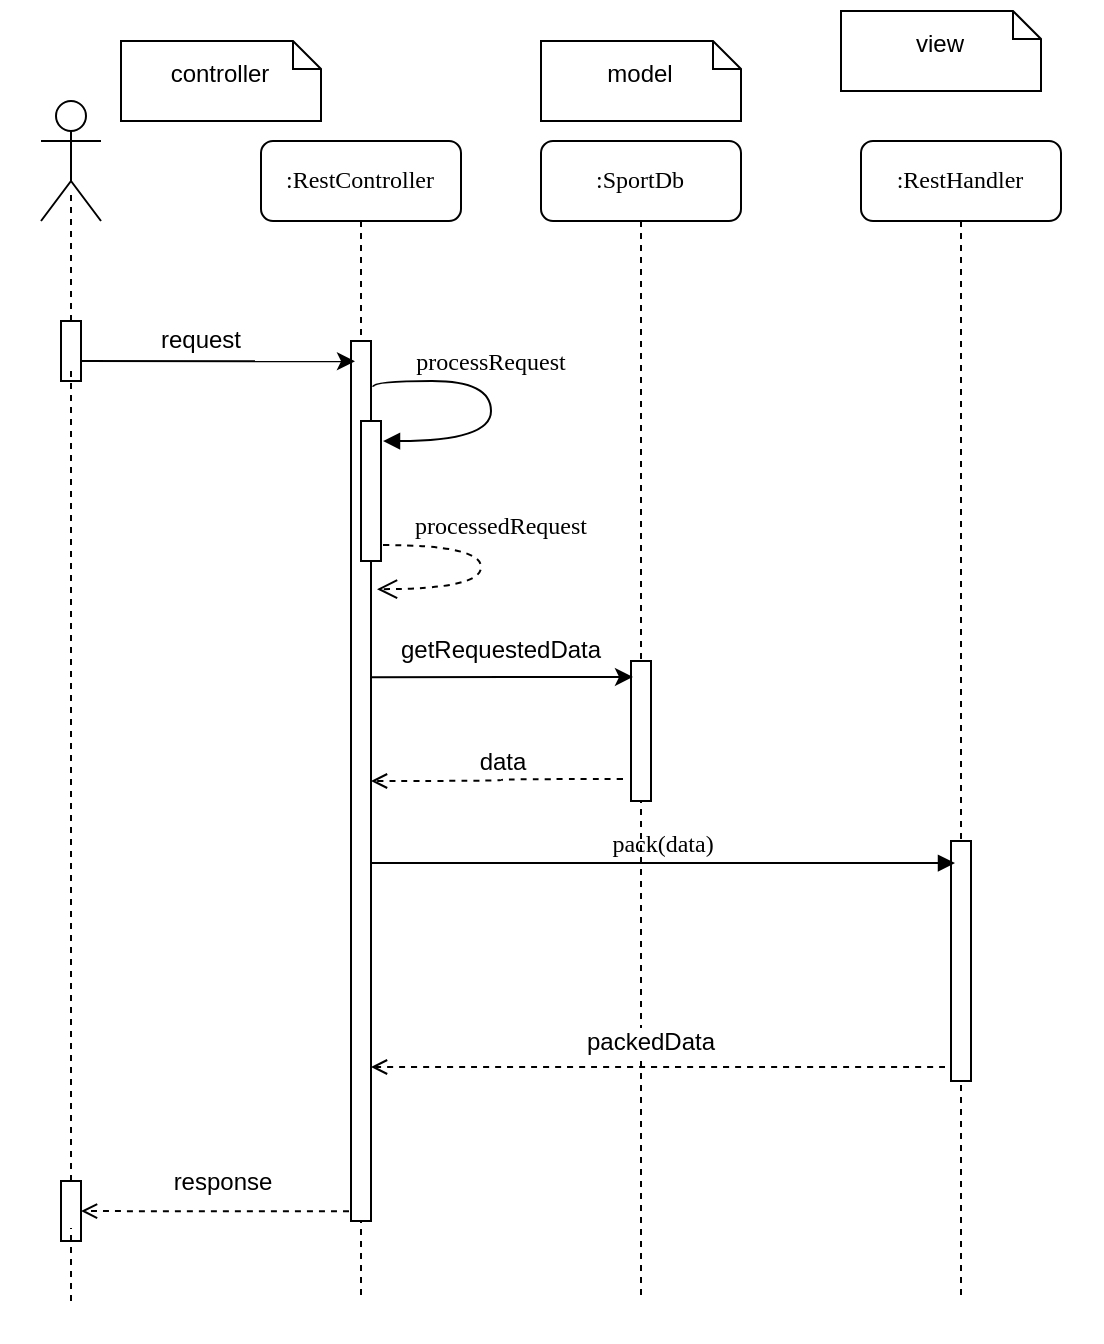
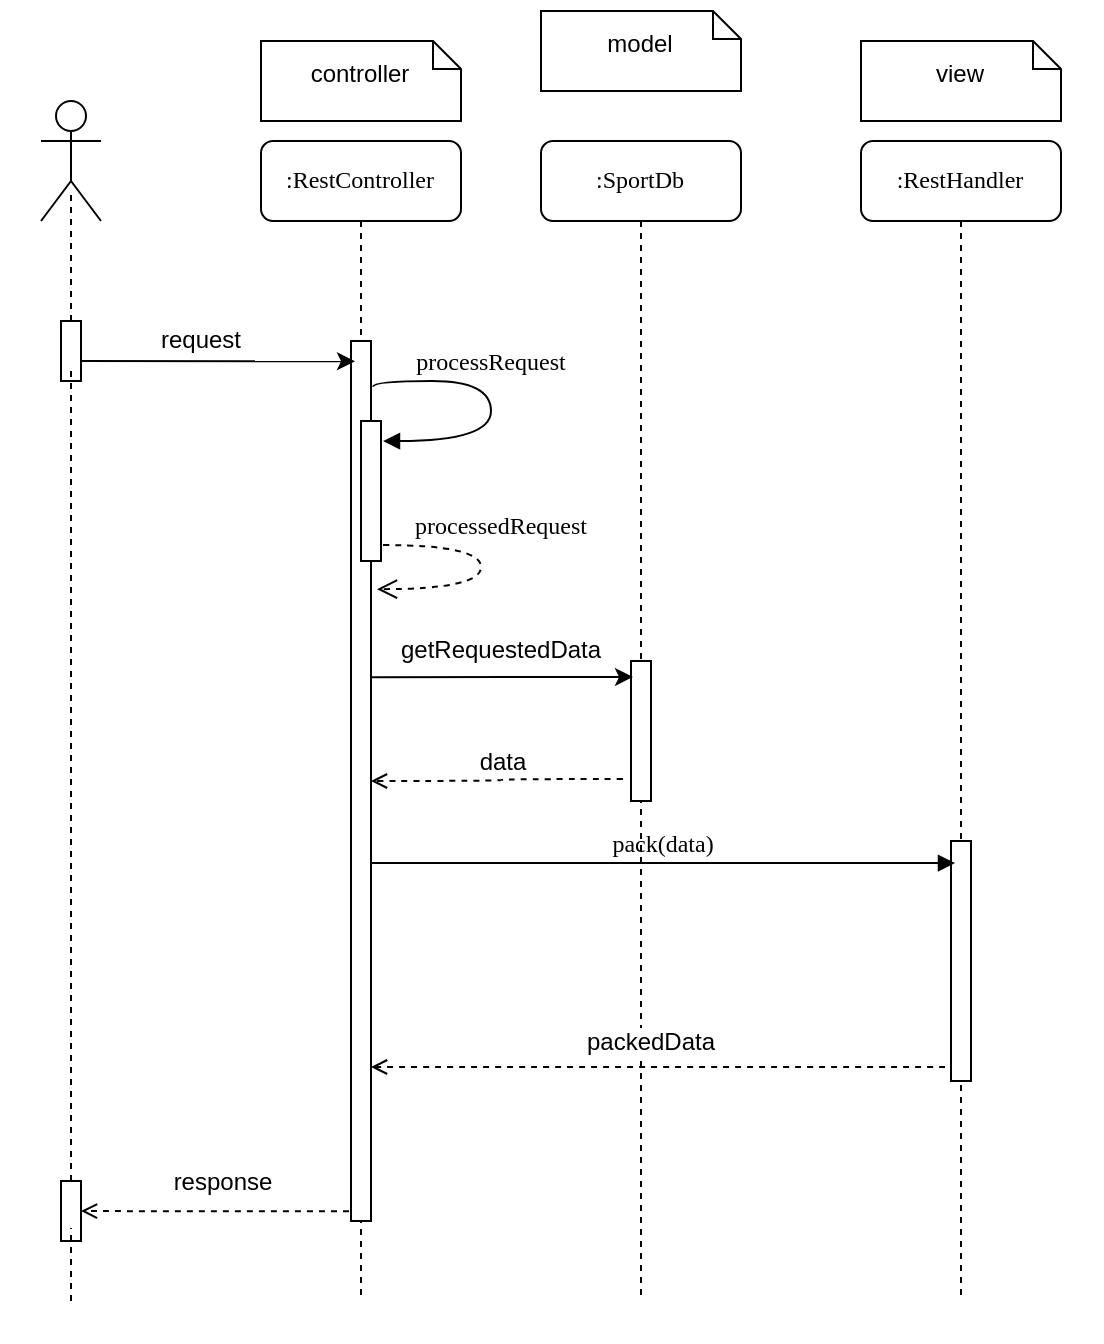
node "view": moved (941, 51) -> (961, 81)
node "controller": moved (221, 81) -> (361, 81)
node "model": moved (641, 81) -> (641, 51)
